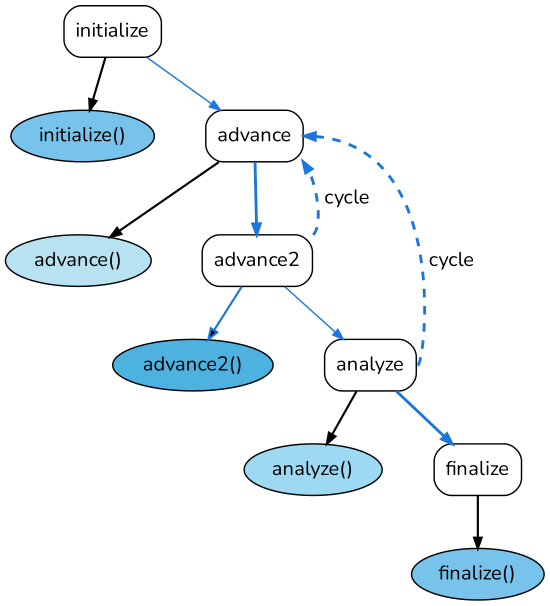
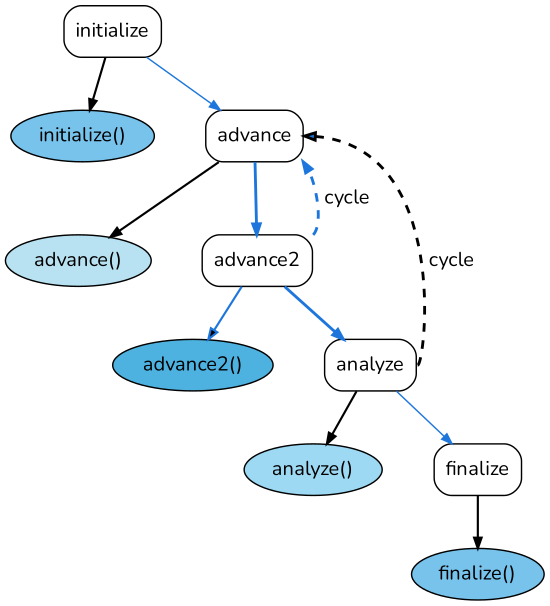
edge "analyze" -> "advance": color #1d76db -> black
edge "advance2" -> "analyze": style solid -> bold
edge "analyze" -> "finalize": style bold -> solid
